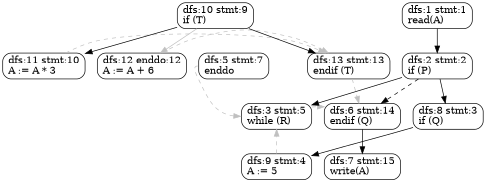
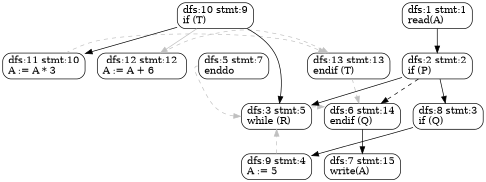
edge "dfs:10 stmt:9 if (T)" -> "dfs:13 stmt:13 endif (T)": now "dfs:10 stmt:9 if (T)" -> "dfs:3 stmt:5 while (R)"
node "dfs:12 enddo:12 A := A + 6": label "dfs:12 enddo:12 A := A + 6" -> "dfs:12 stmt:12 A := A + 6"
